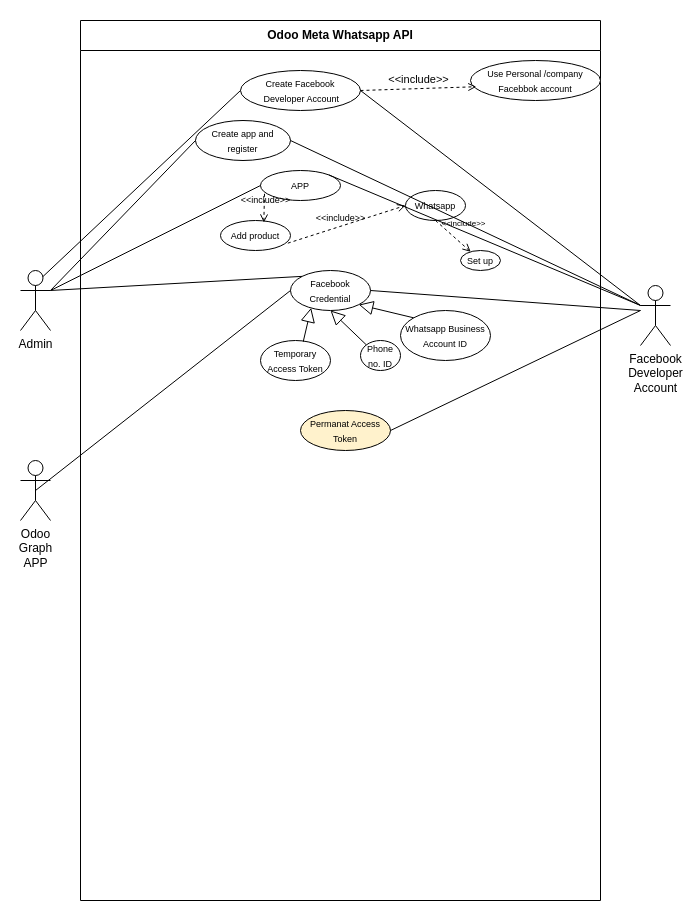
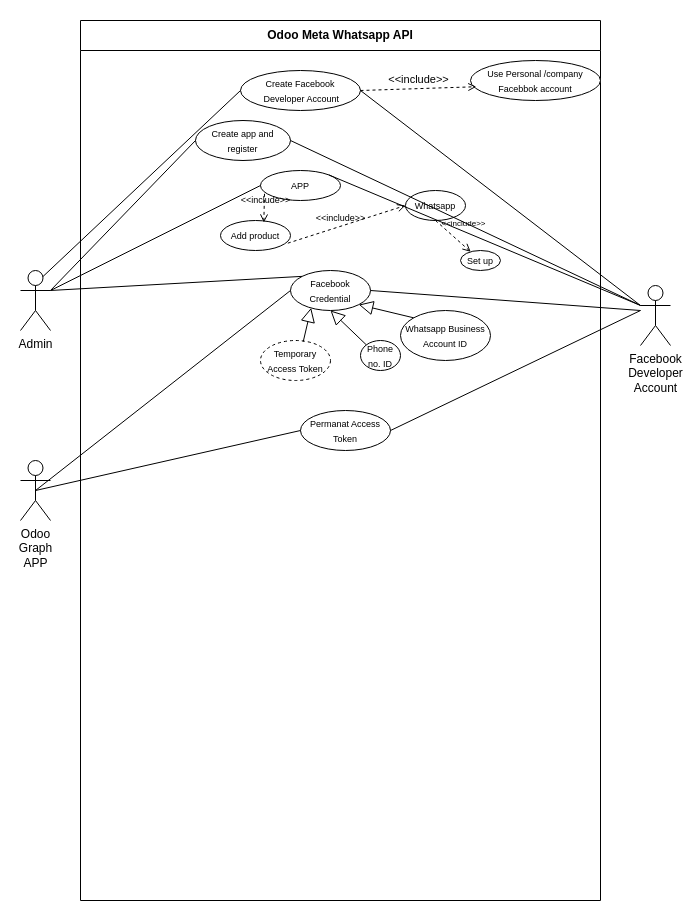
node "Temporary Access Token": style solid -> dashed
node "Permanat Access Token": fillcolor #fff2cc -> #ffffff
edge "Permanat Access Token" -- "Odoo Graph APP": added
